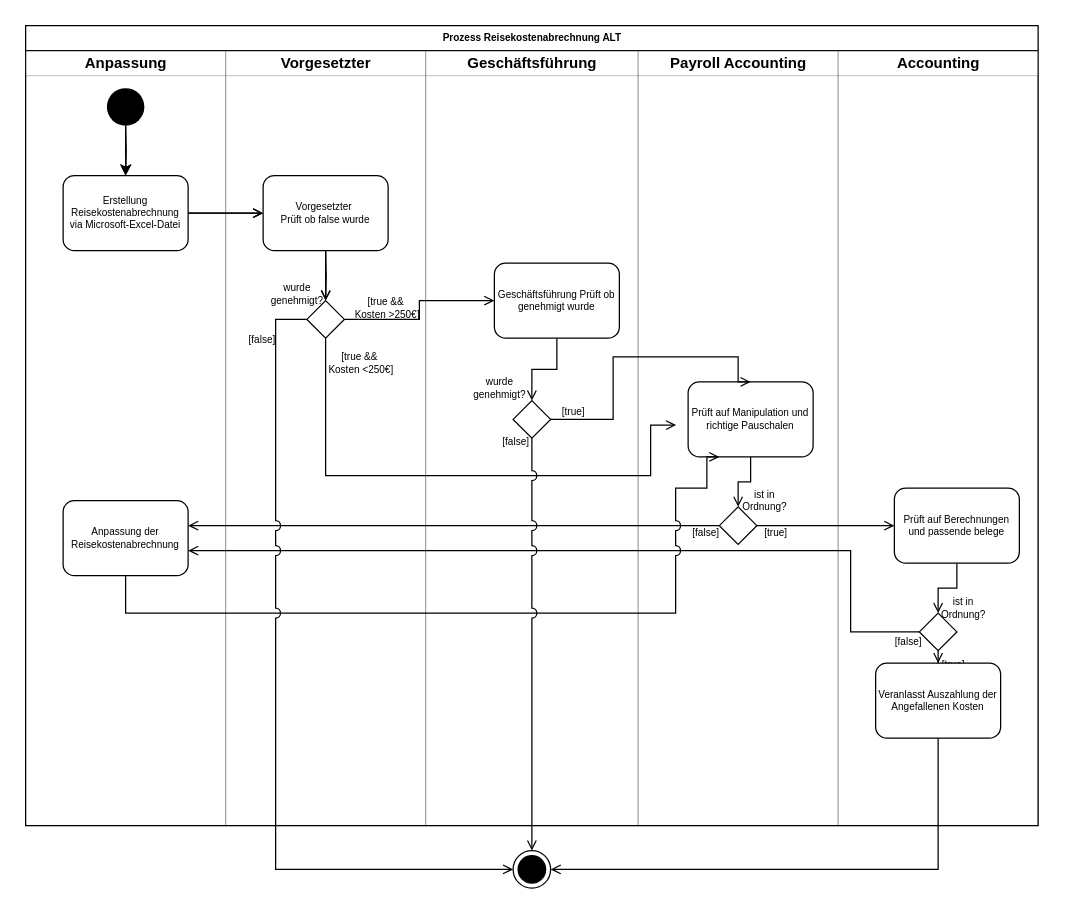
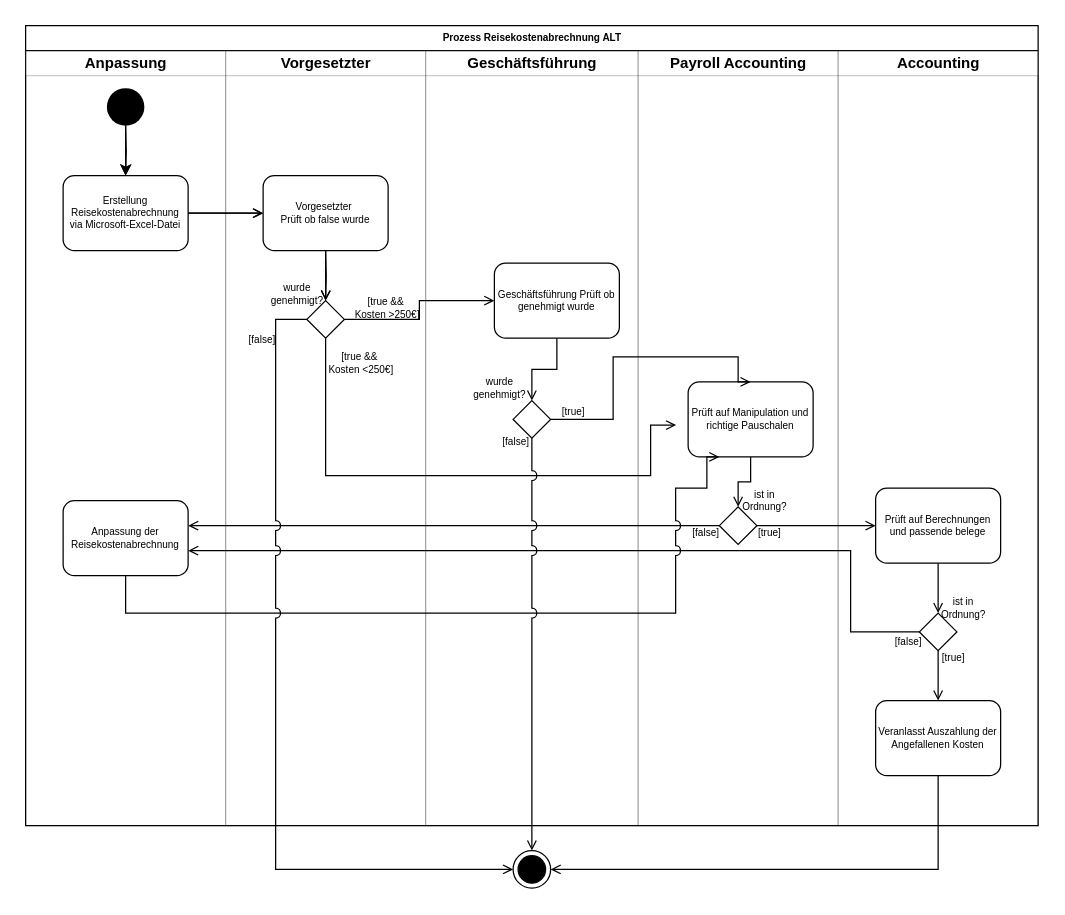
node "Prüft auf Berechnungen und passende belege": moved (957, 526) -> (938, 526)
node "Veranlasst Auszahlung der Angefallenen Kosten": moved (938, 701) -> (938, 738)
